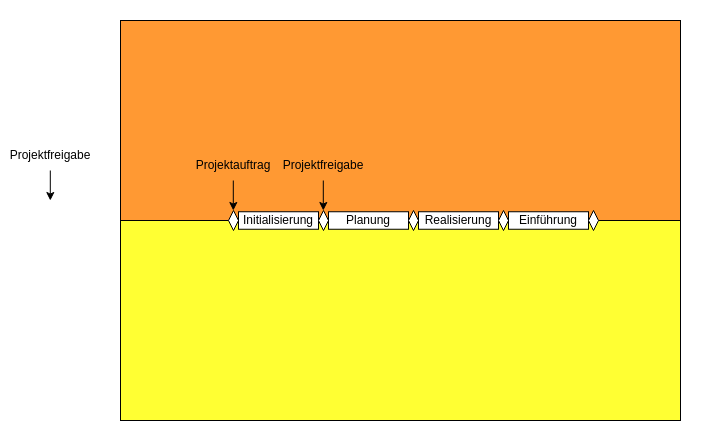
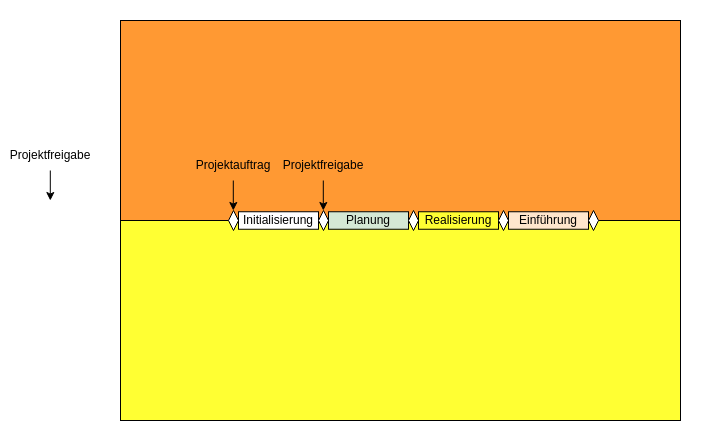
node "Planung": fillcolor #ffffff -> #d5e8d4
node "Realisierung": fillcolor #ffffff -> #ffff33
node "Einführung": fillcolor #ffffff -> #ffe6cc
